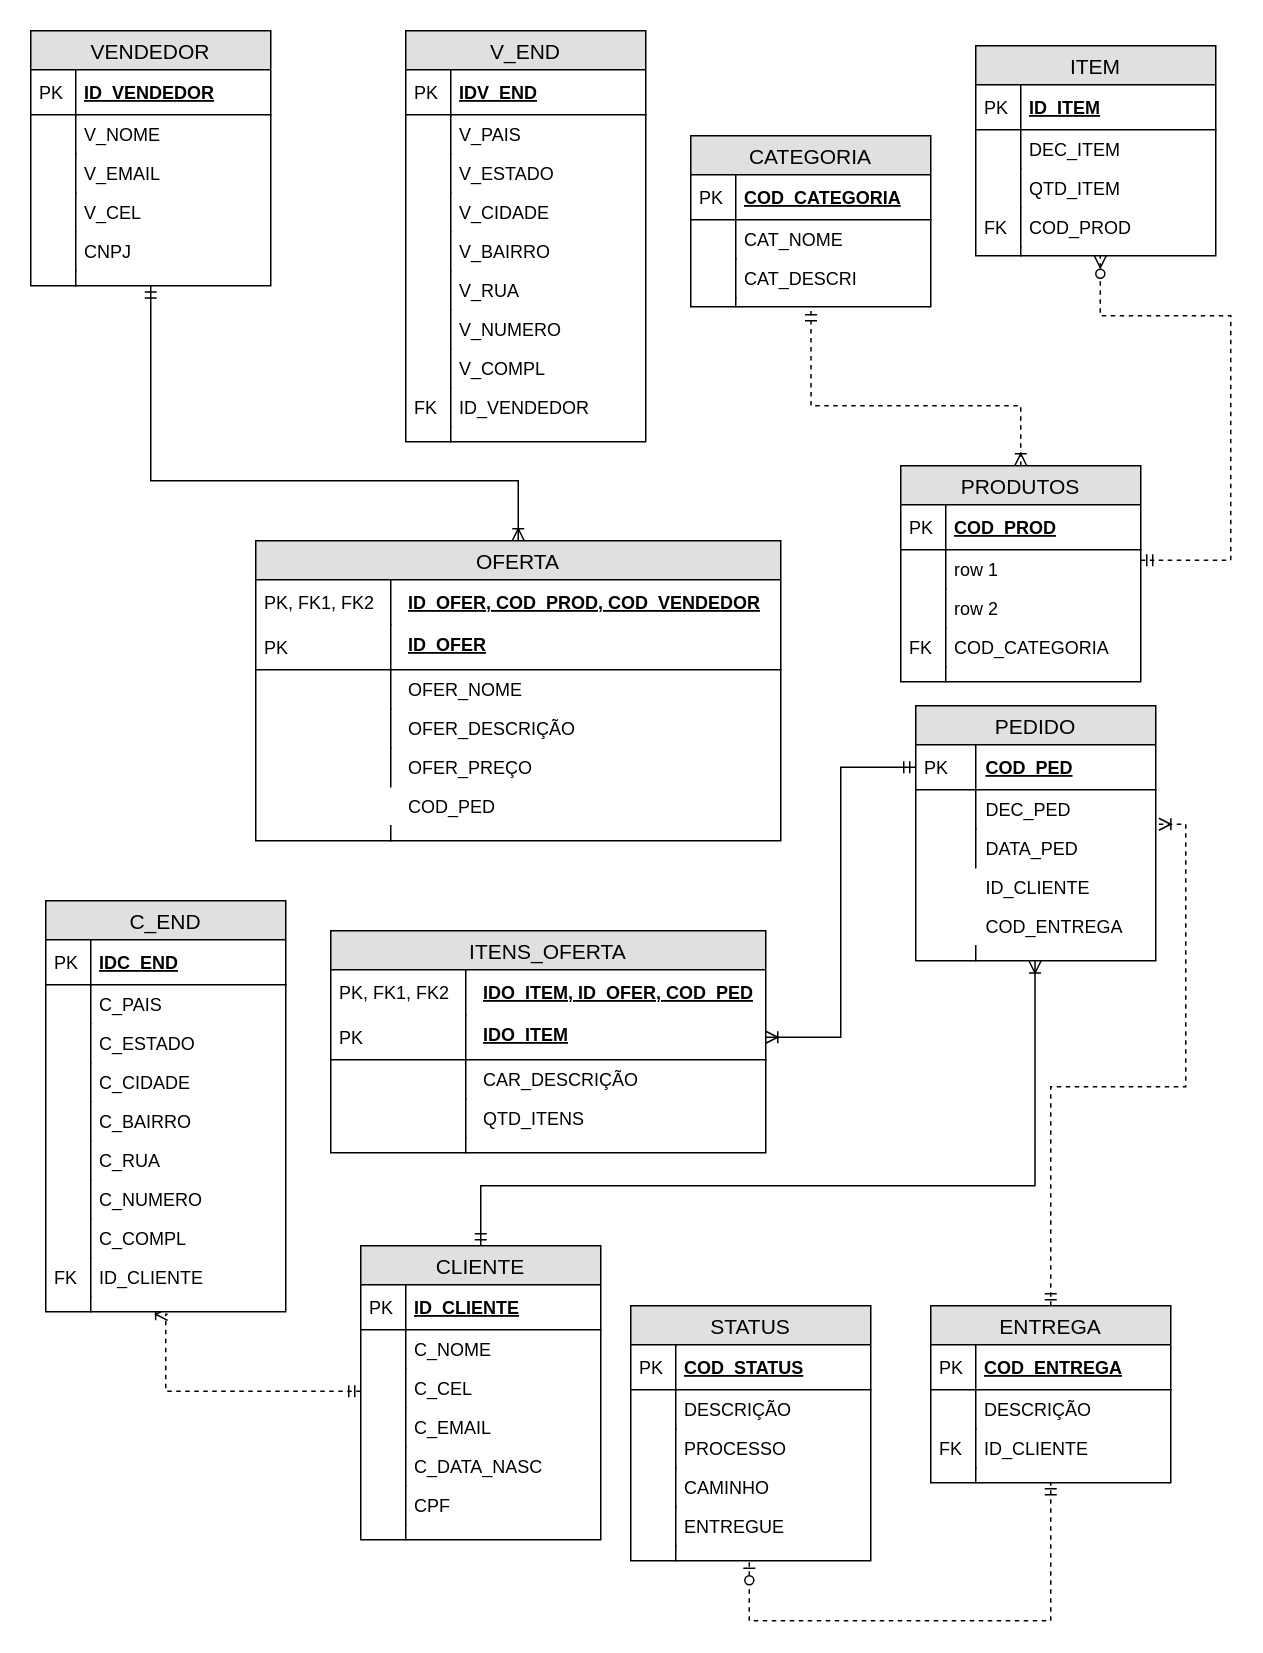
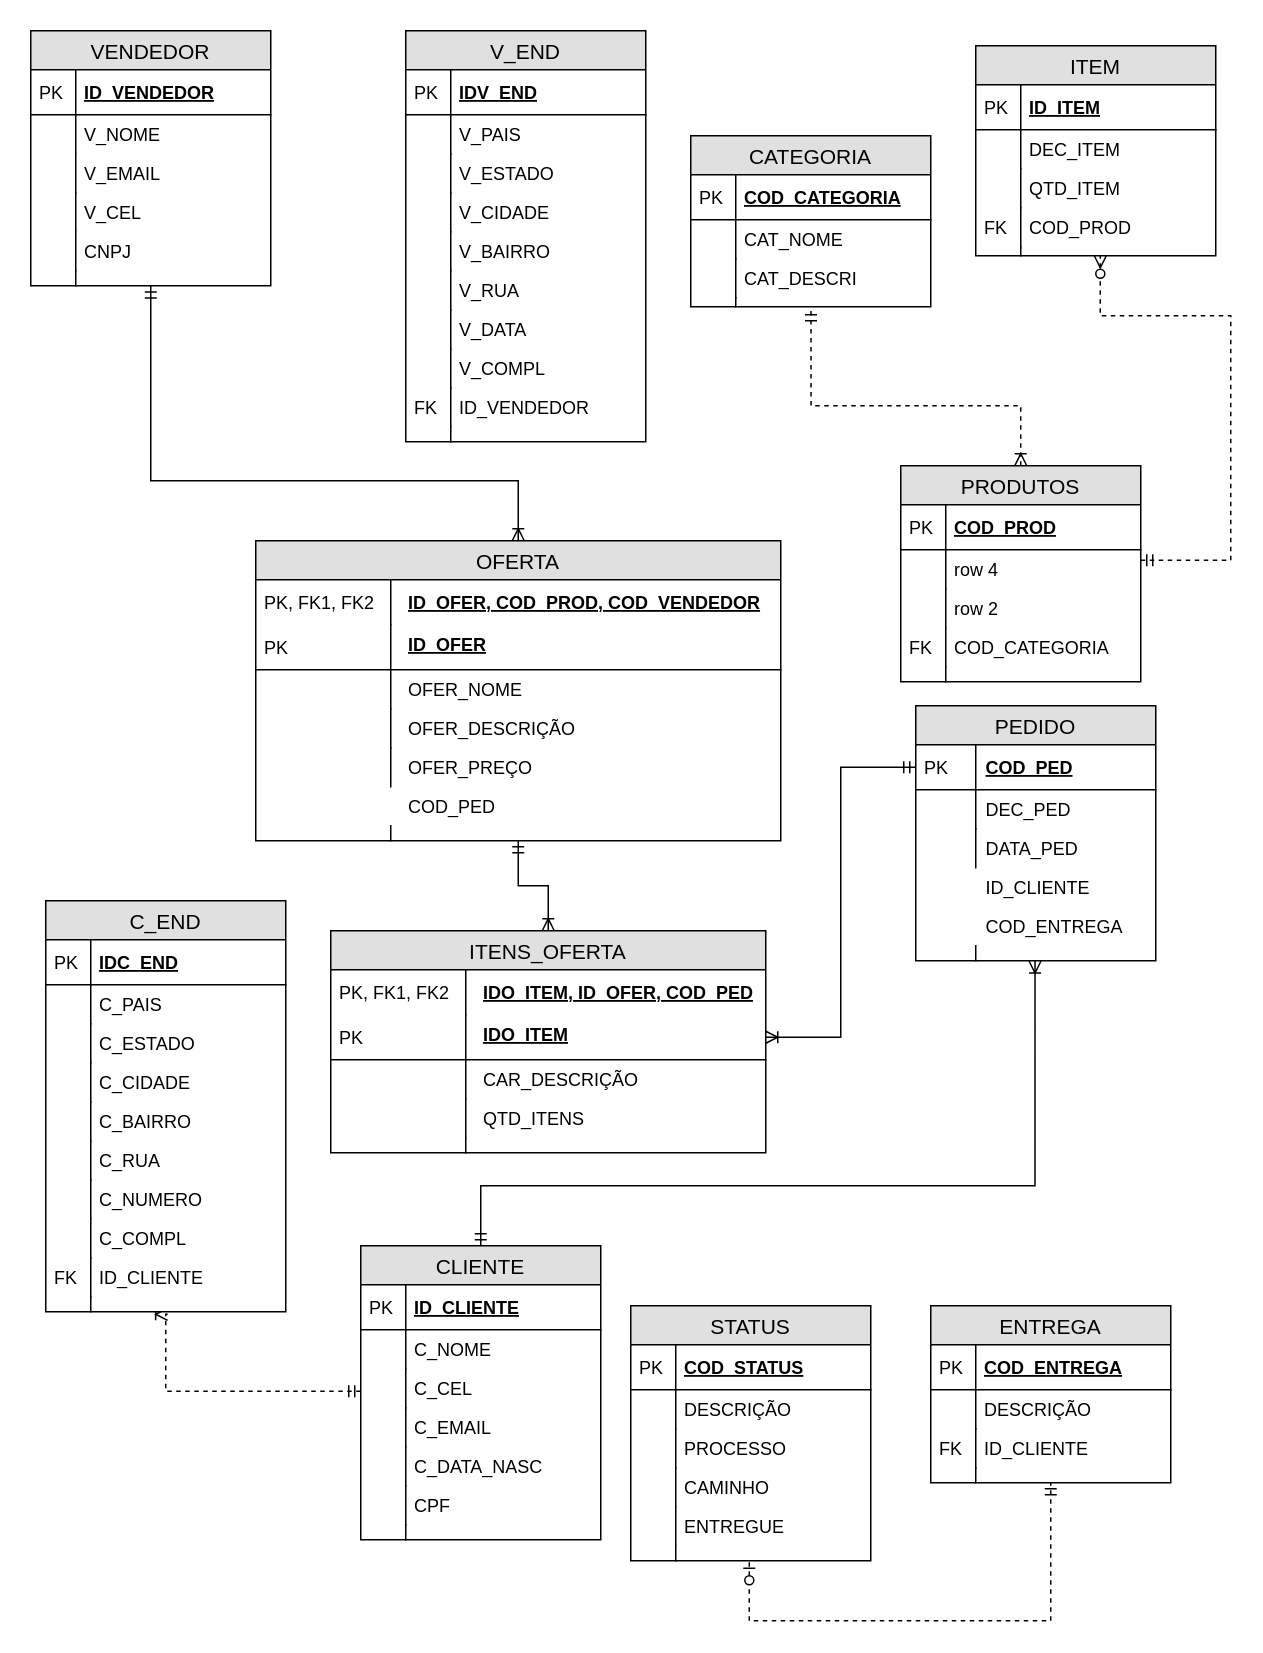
node "V_NUMERO": label "V_NUMERO" -> "V_DATA"
node "row 1": label "row 1" -> "row 4"
edge "OFERTA" -- "ITENS_OFERTA": added
edge "DATA_PED" -- "ENTREGA": removed
